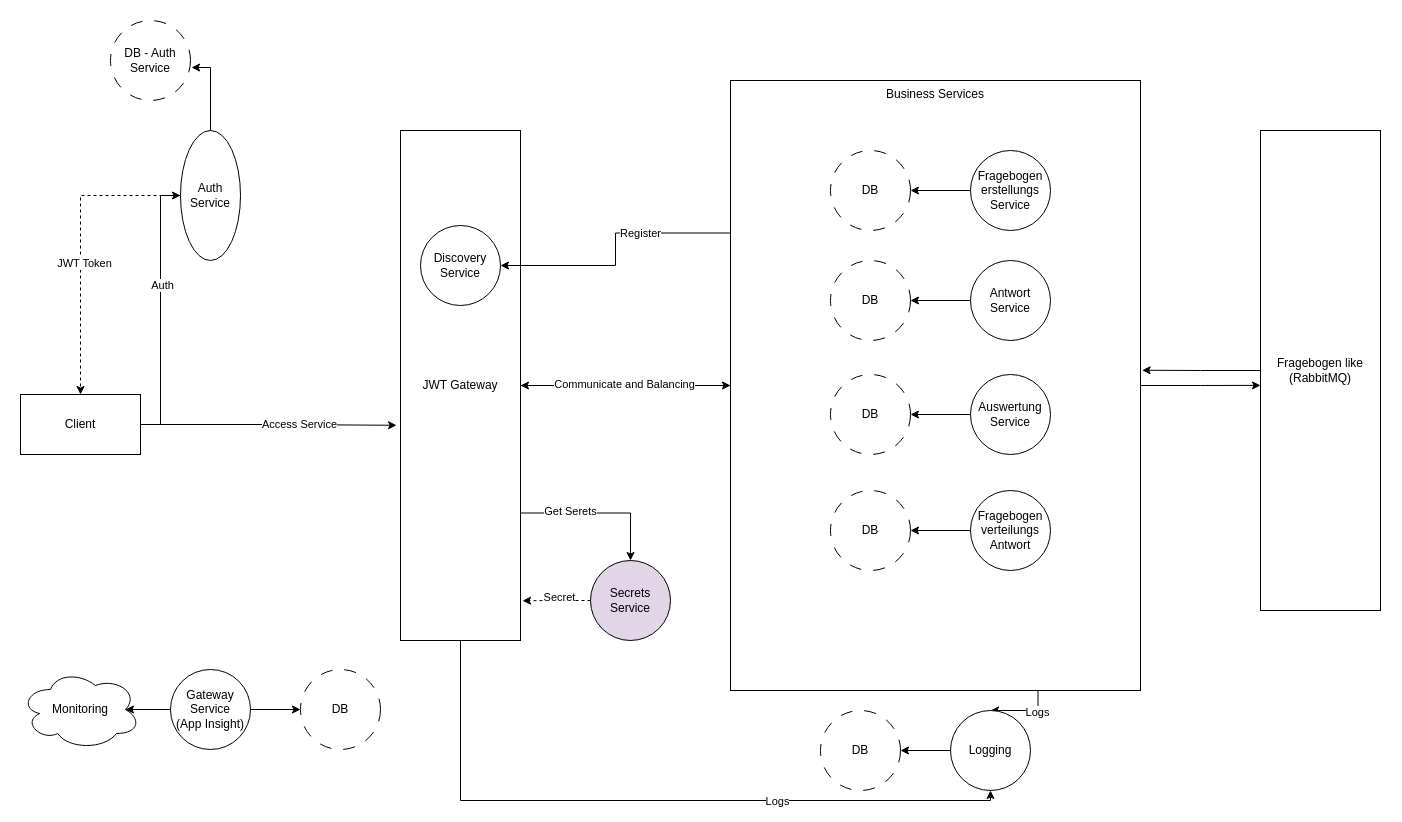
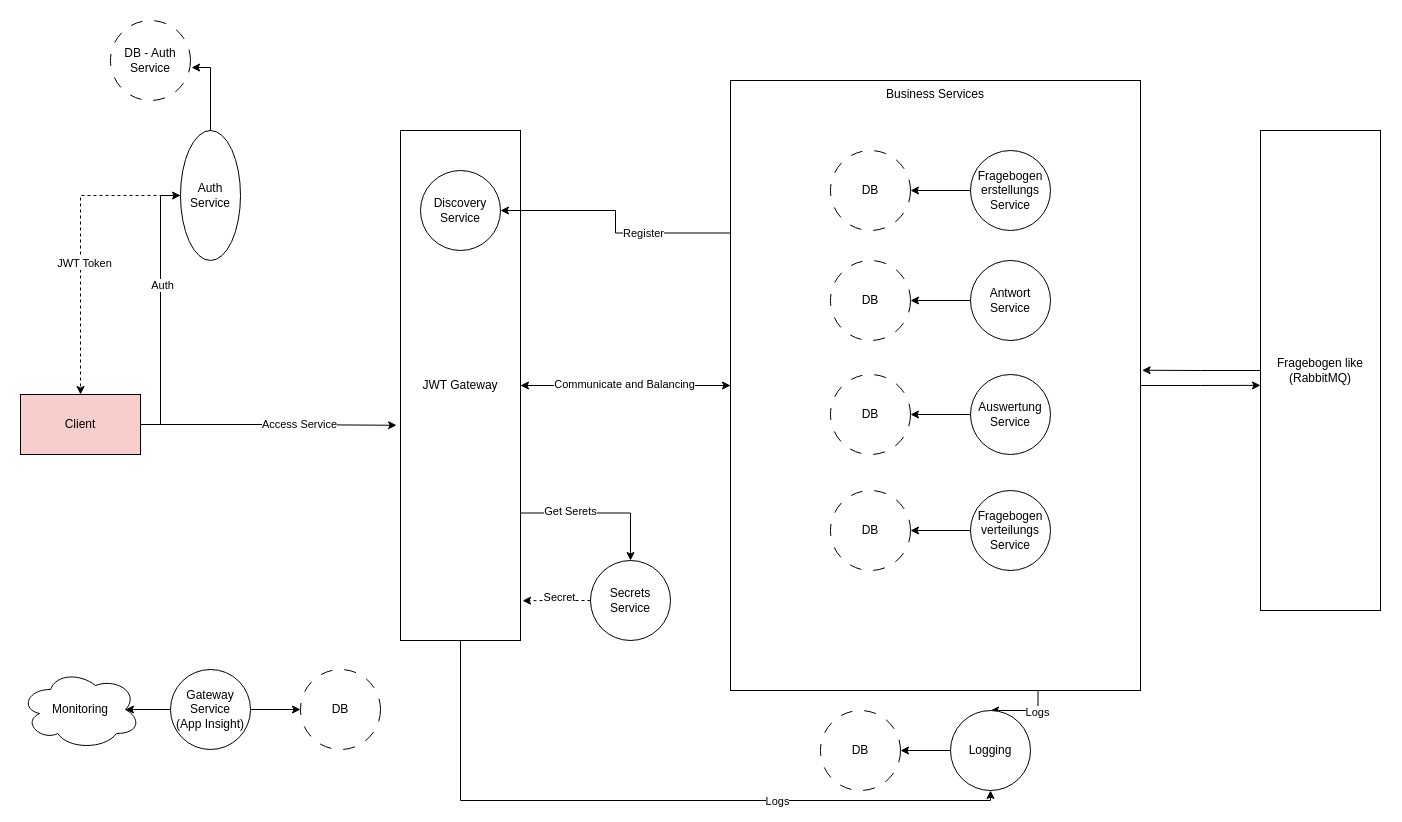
node "Discovery Service": moved (461, 266) -> (461, 211)
node "Client": fillcolor #ffffff -> #f8cecc
node "Fragebogen verteilungs Antwort": label "Fragebogen verteilungs Antwort" -> "Fragebogen verteilungs Service"
node "Secrets Service": fillcolor #e1d5e7 -> #ffffff
